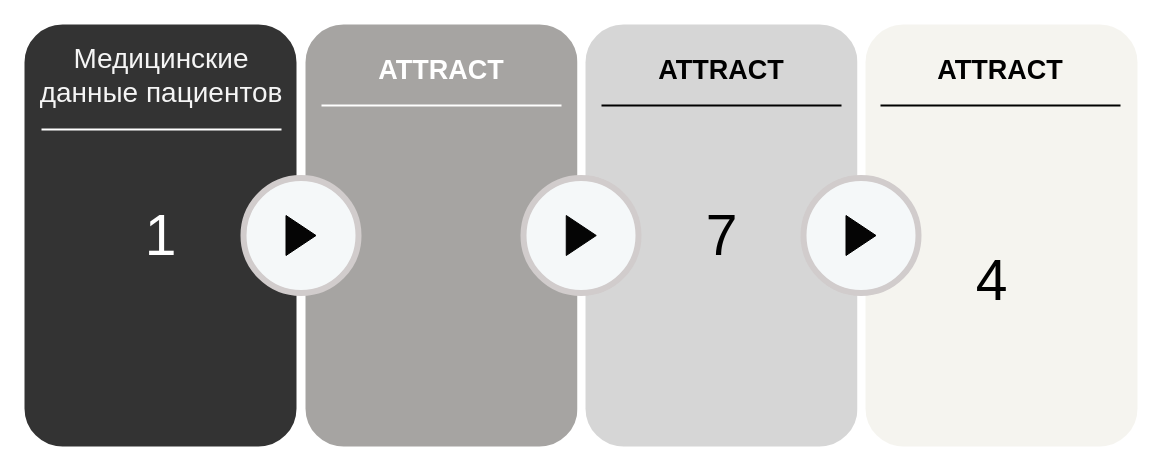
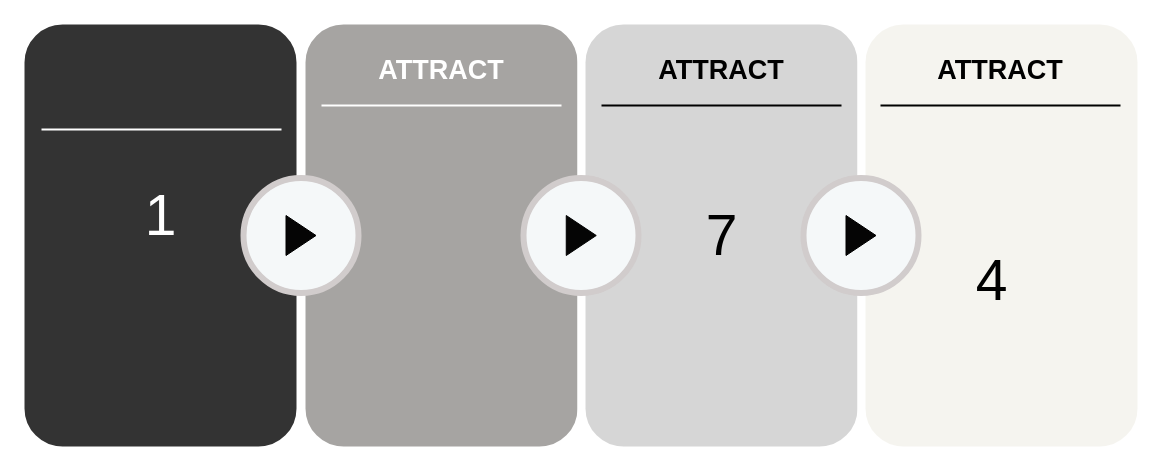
node "Медицинские данные пациентов": removed
node "1": moved (161, 236) -> (161, 216)
